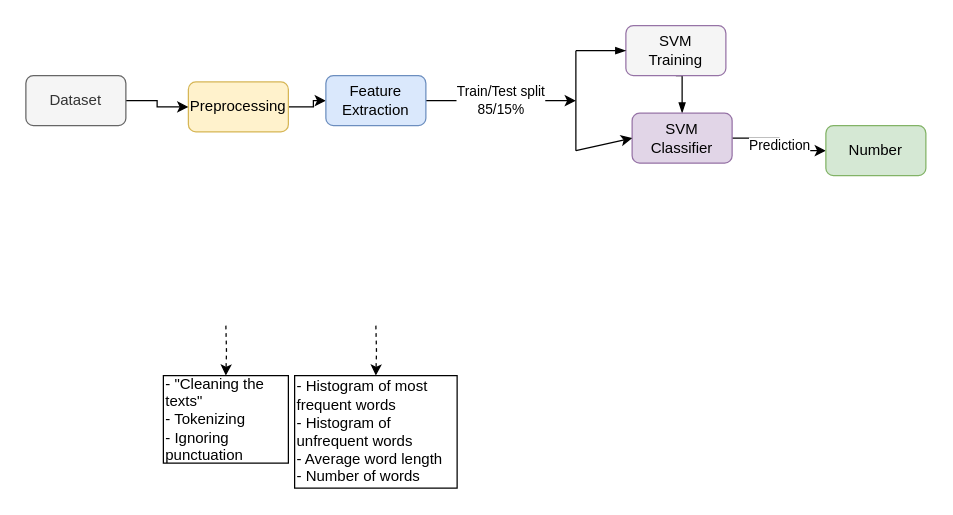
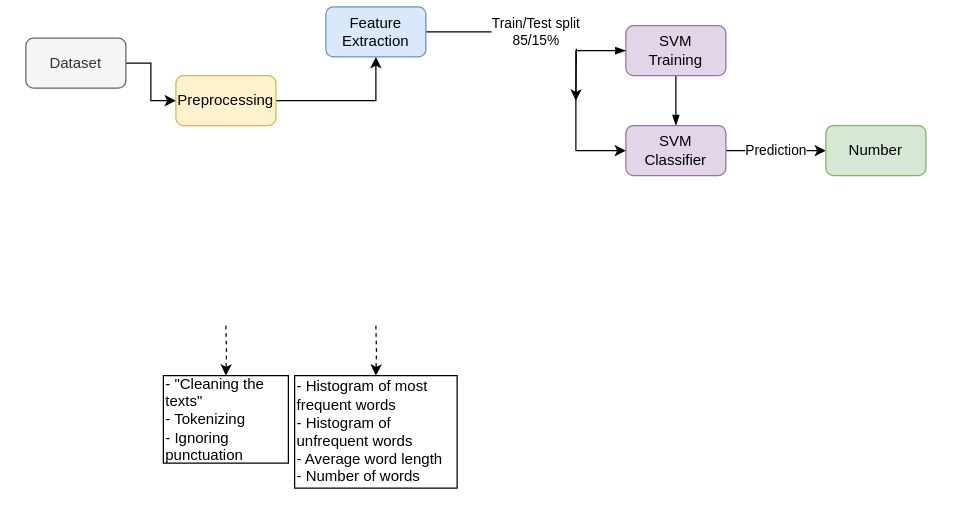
node "SVM Training": fillcolor #f5f5f5 -> #e1d5e7
node "Dataset": moved (76, 101) -> (76, 63)
node "Feature Extraction": moved (376, 101) -> (376, 32)
node "Preprocessing": moved (238, 107) -> (226, 101)
node "SVM Classifier": moved (682, 138) -> (676, 151)
